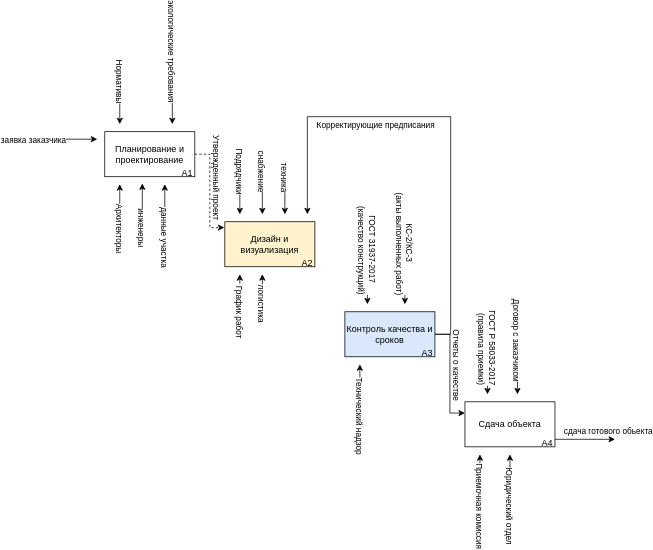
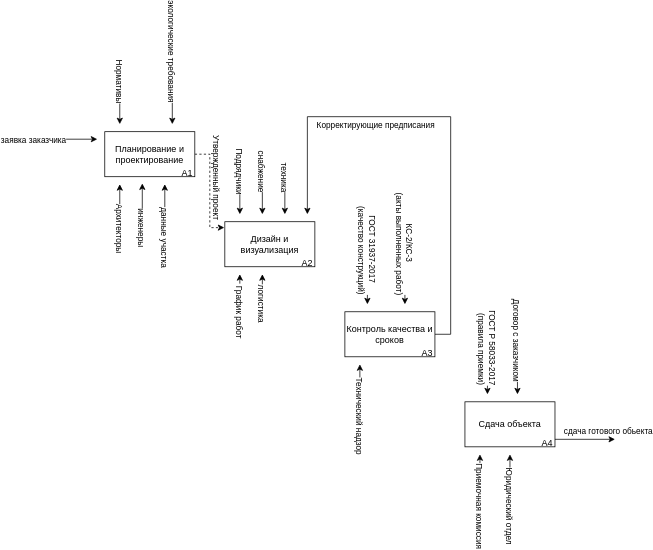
node "Дизайн и визуализация": fillcolor #fff2cc -> #ffffff
node "Контроль качества и сроков": fillcolor #dae8fc -> #ffffff
edge "Контроль качества и сроков" -> "Сдача объекта": removed, label "Отчеты о качестве"
